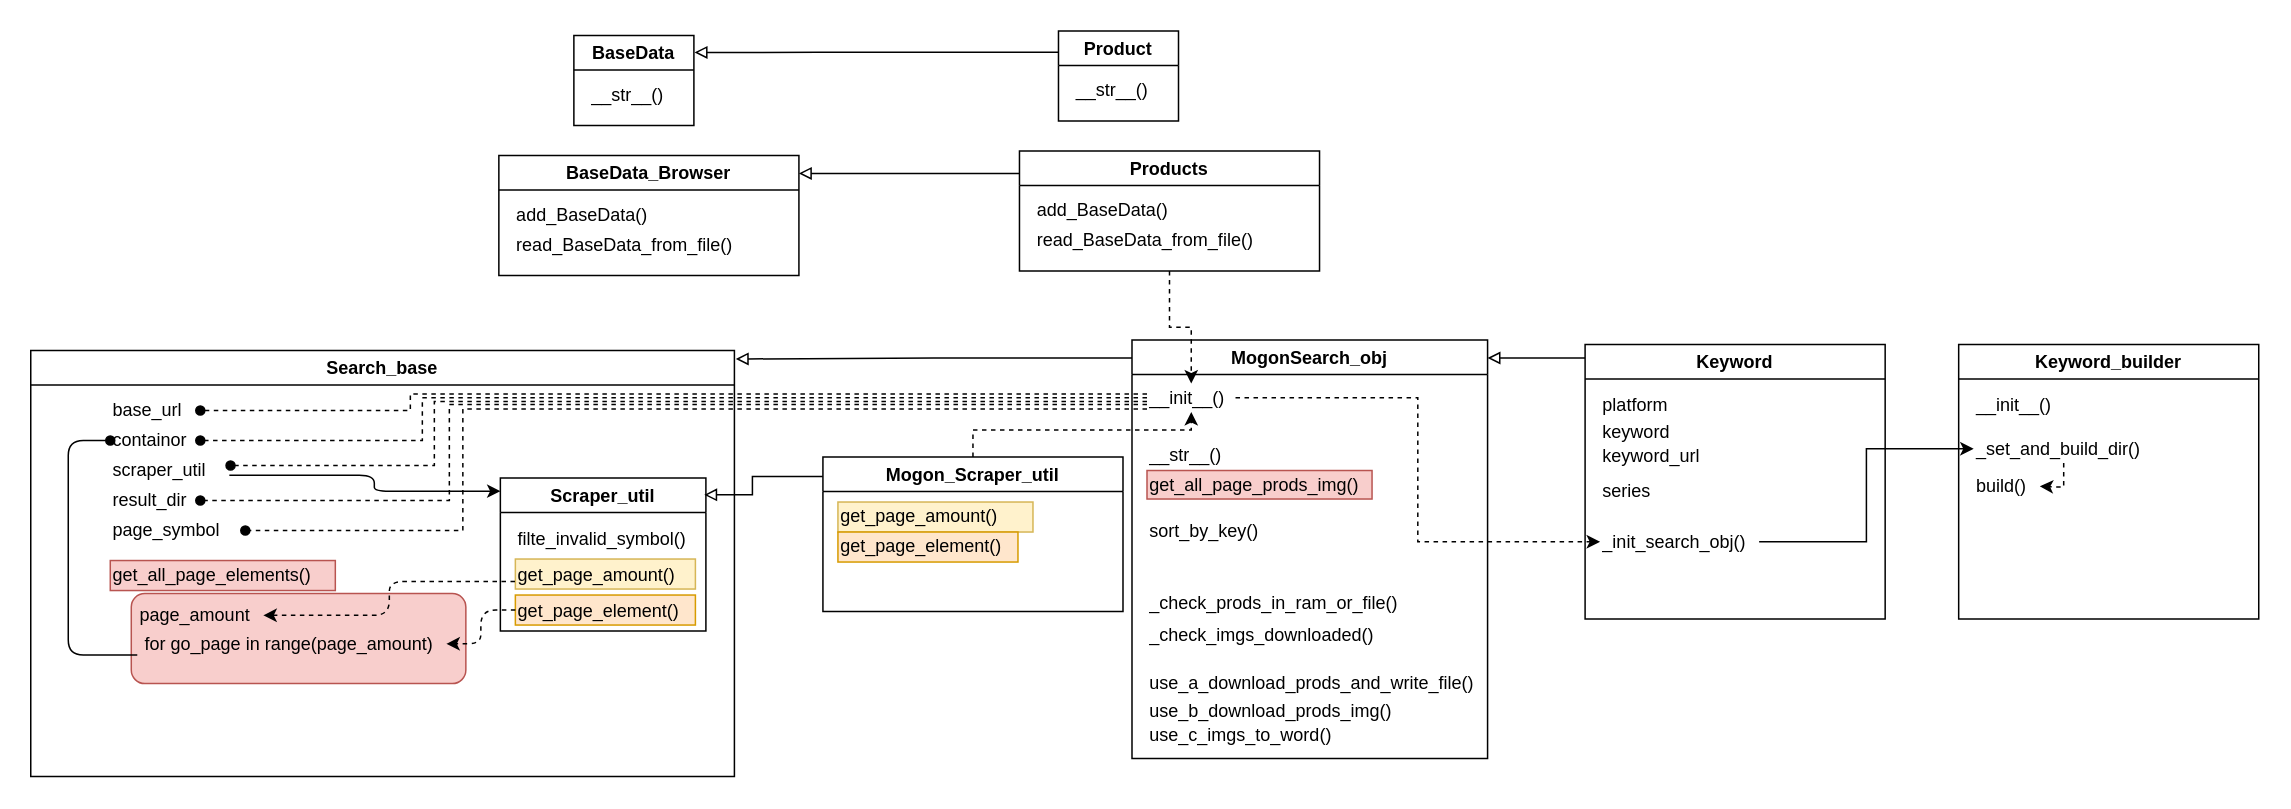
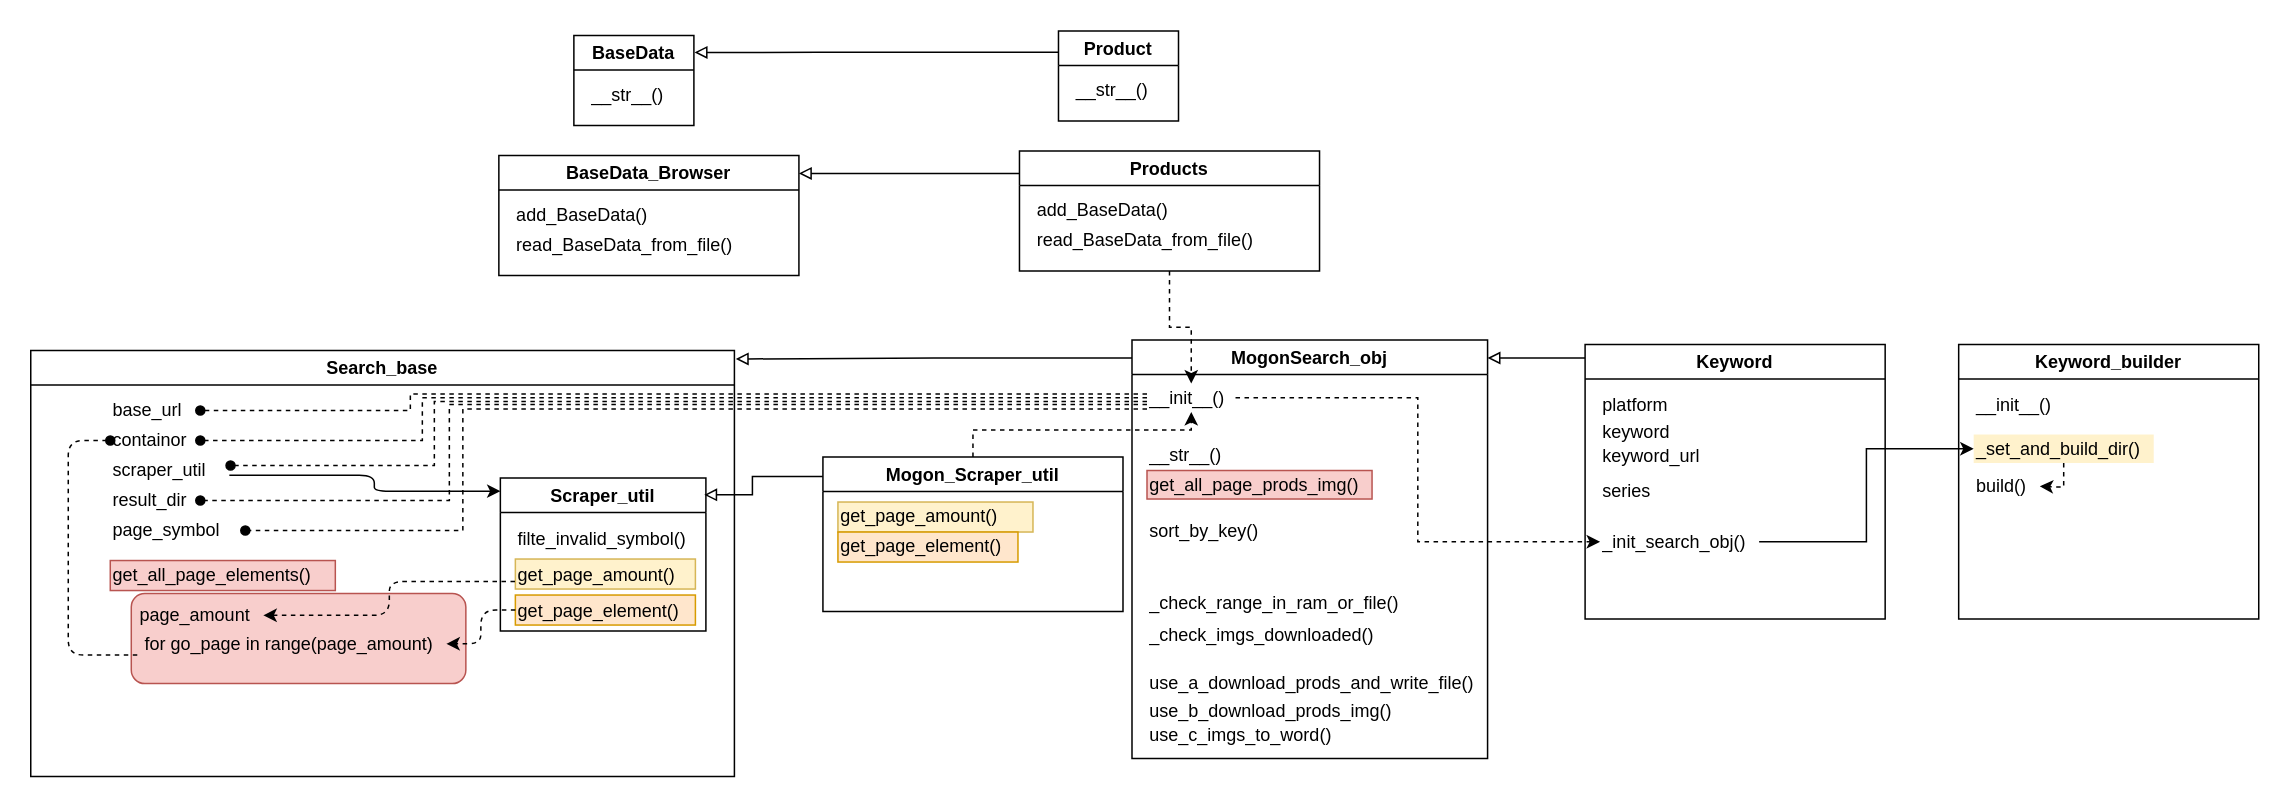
node "_set_and_build_dir()": fillcolor #ffffff -> #fff2cc
edge "for go_page in range(page_amount)" -> "containor": style solid -> dashed
node "_check_prods_in_ram_or_file()": label "_check_prods_in_ram_or_file()" -> "_check_range_in_ram_or_file()"
